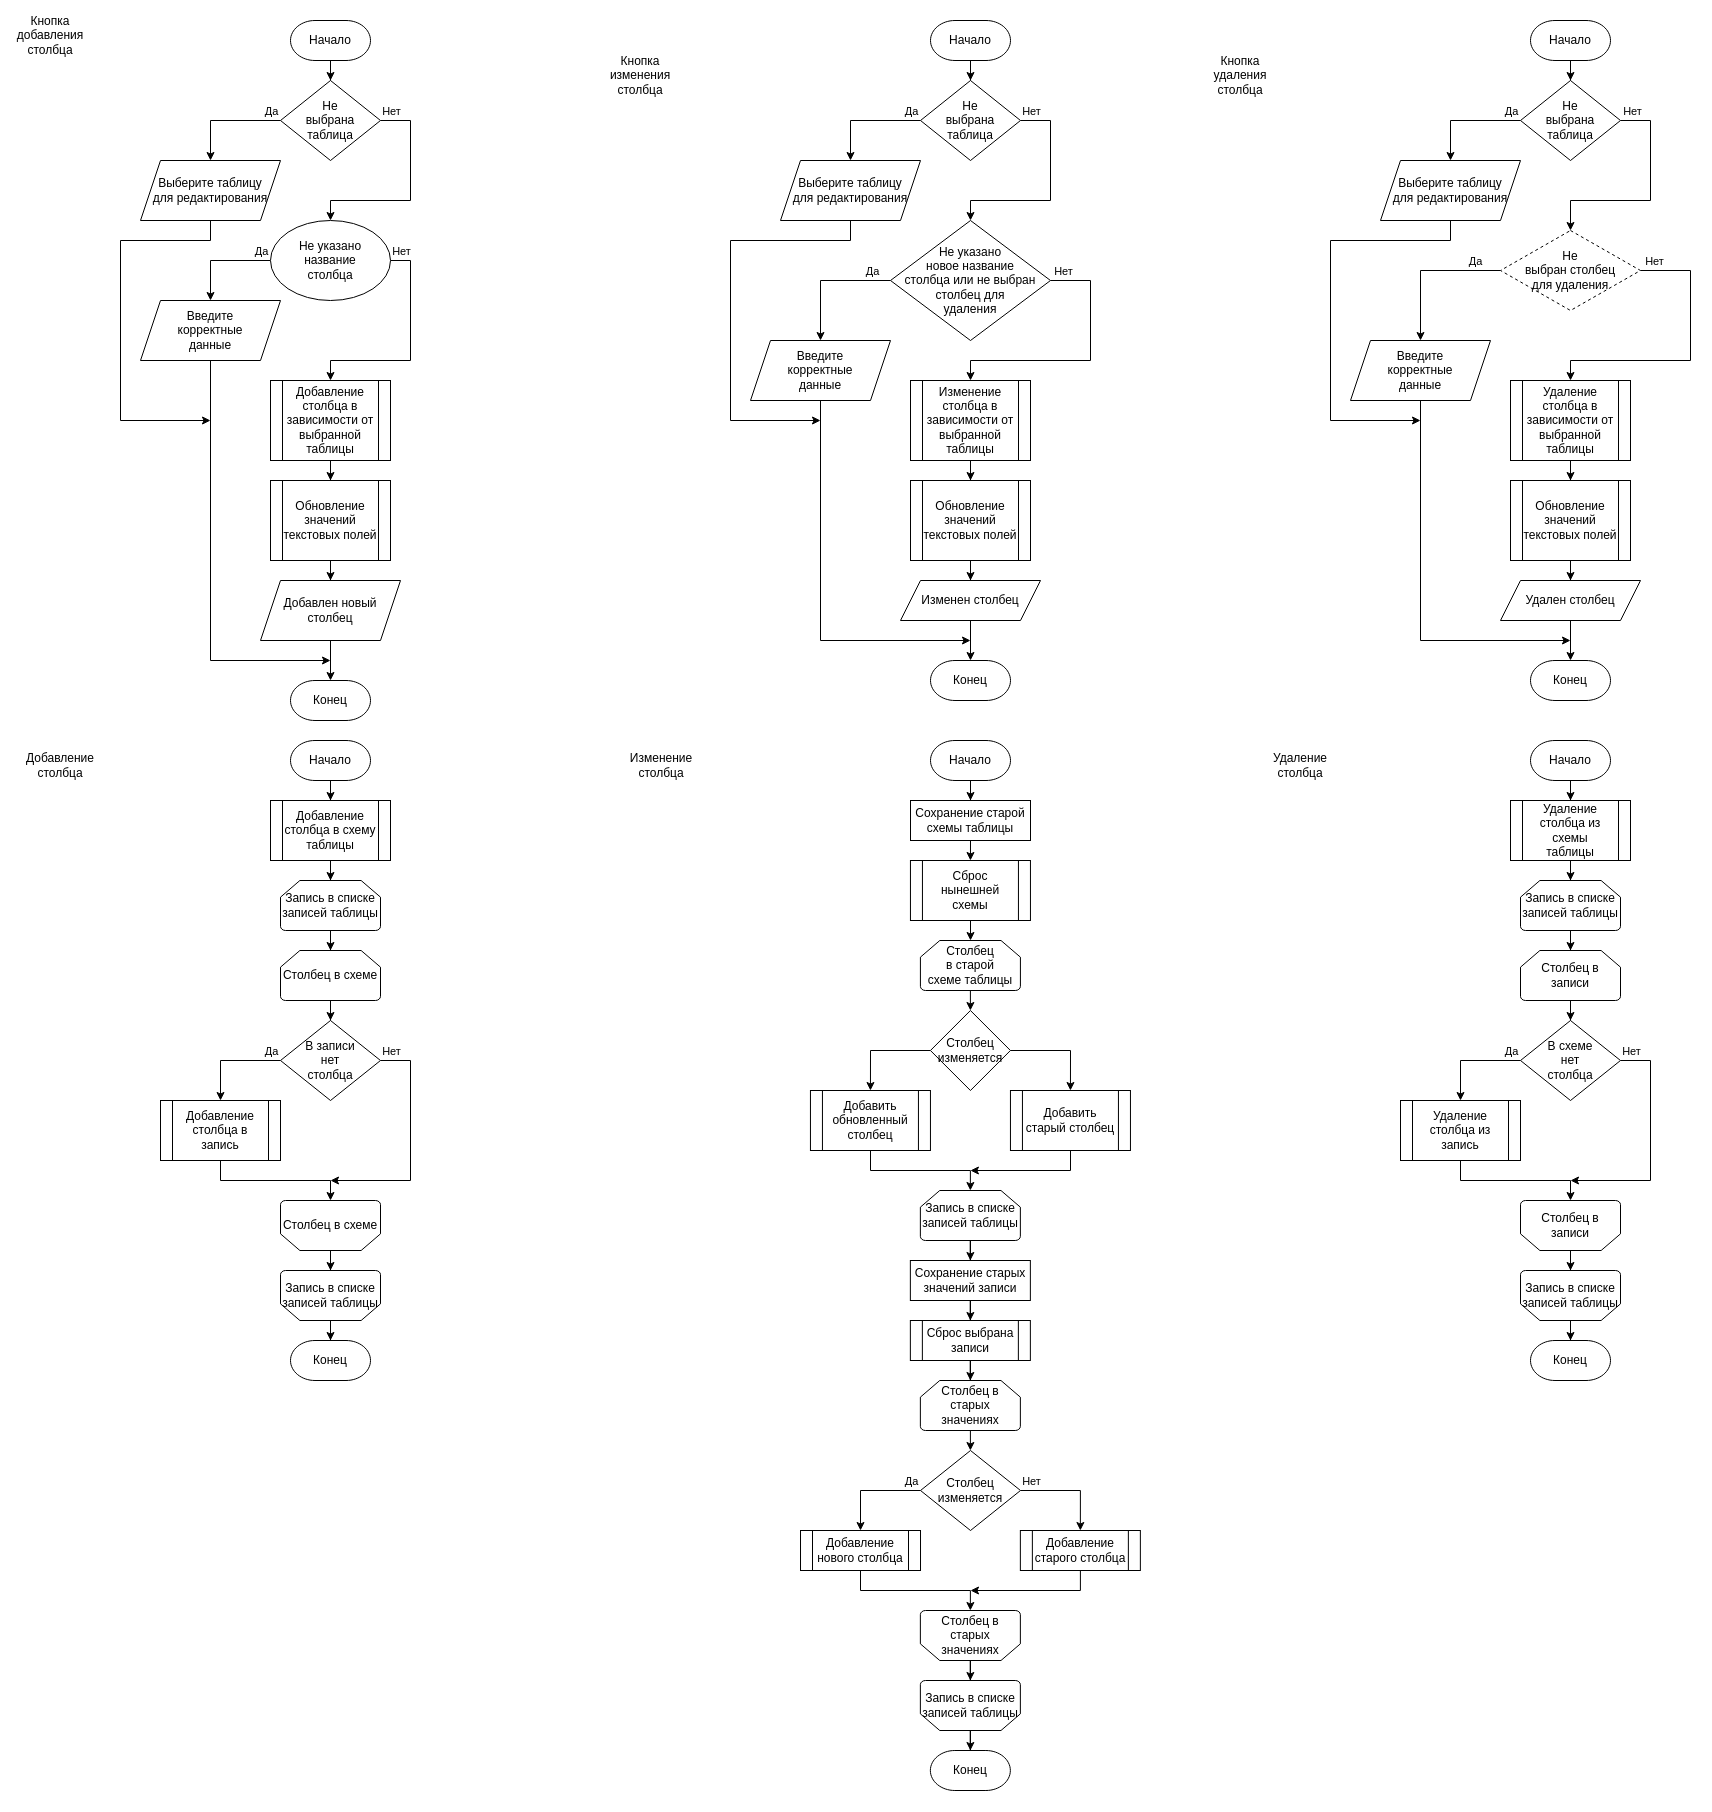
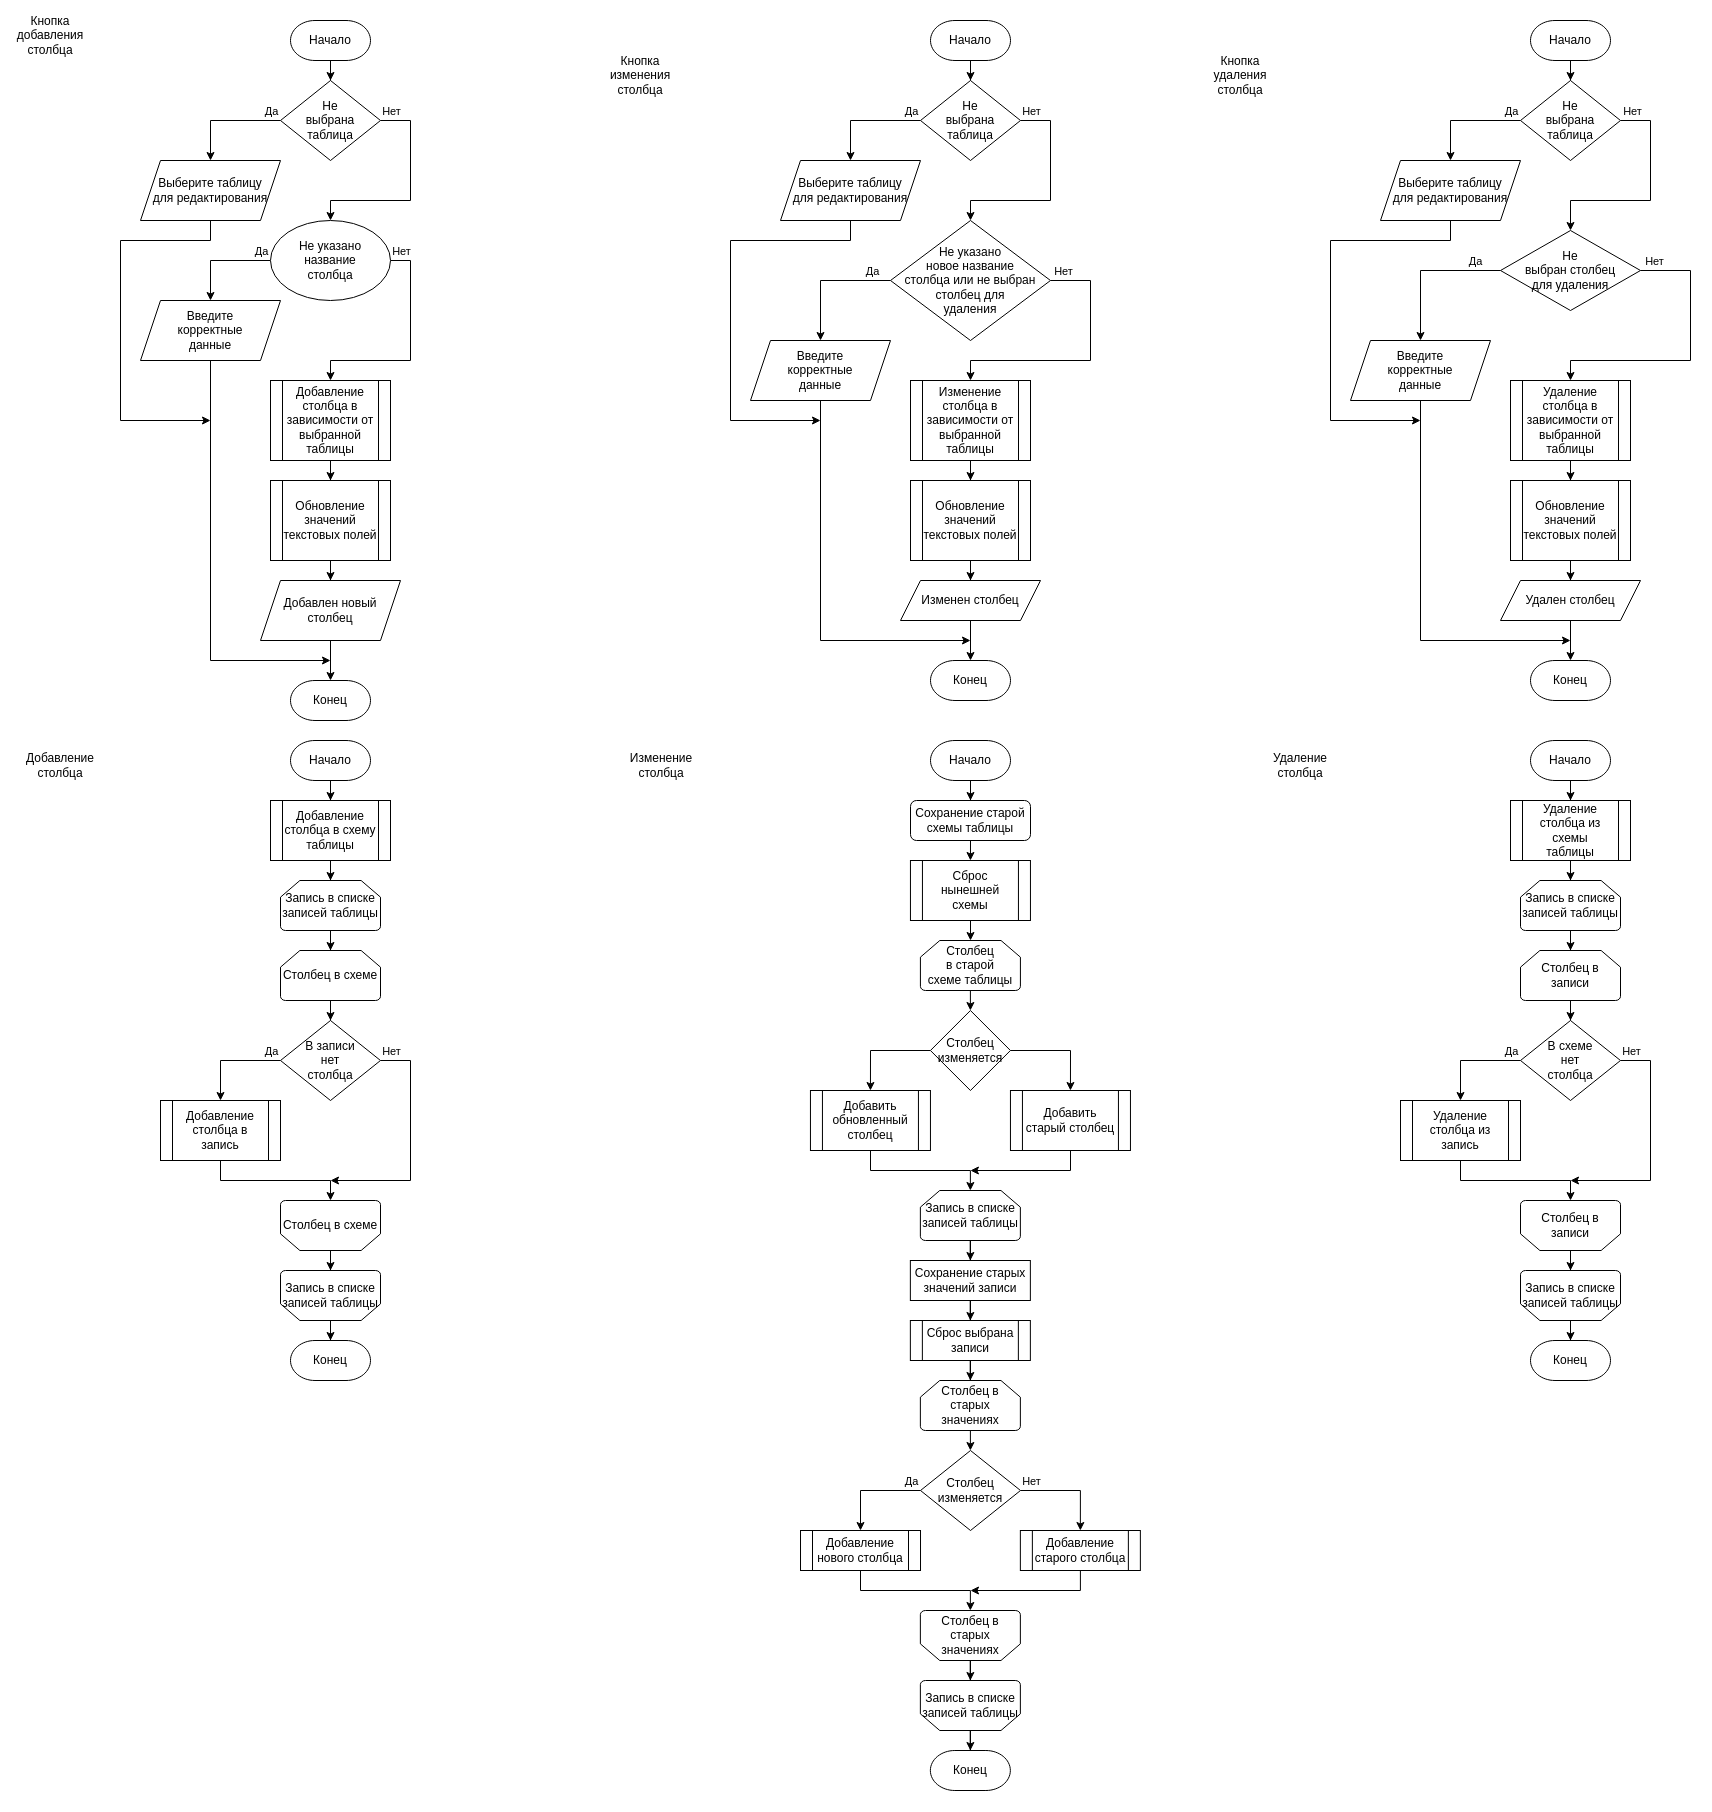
node "Не выбран столбец для удаления": style dashed -> solid
node "Сохранение старой схемы таблицы": shape rectangle -> rounded rectangle
